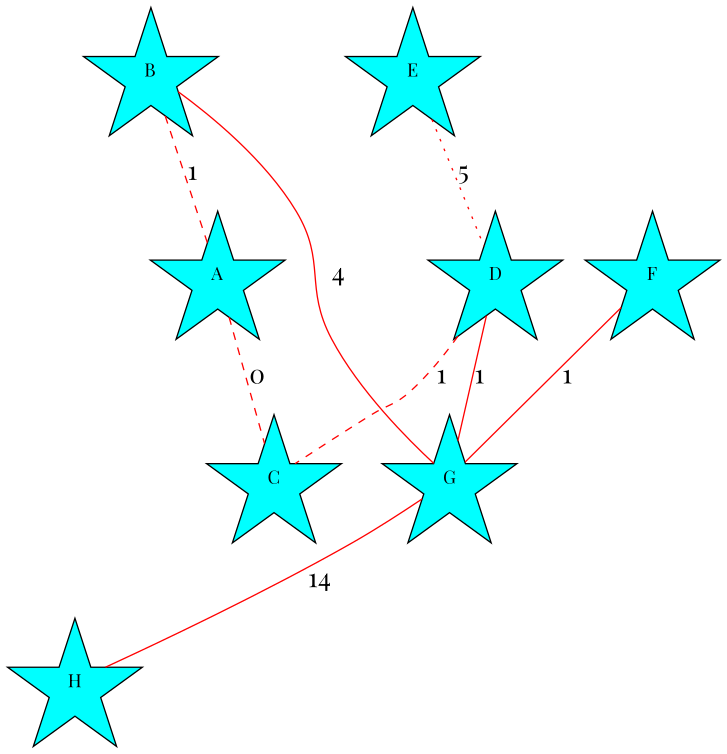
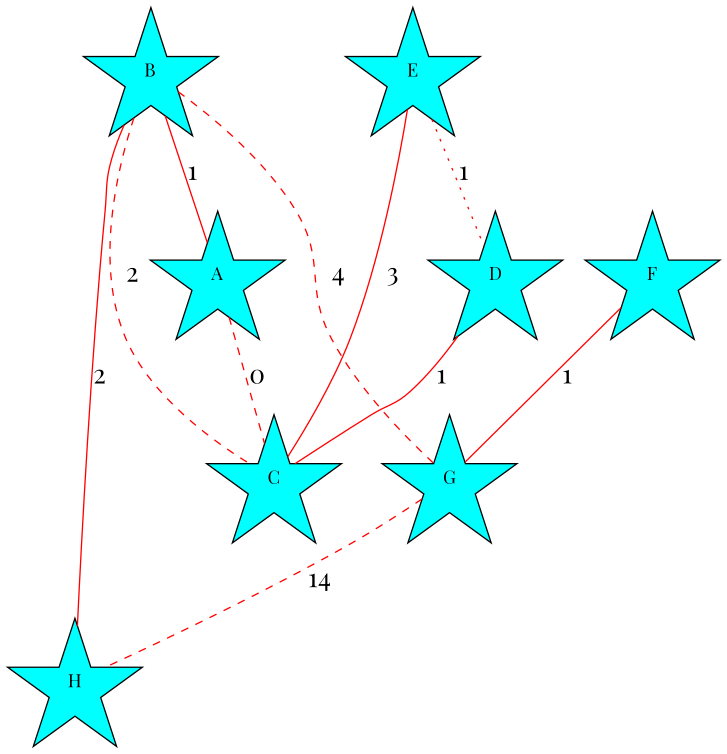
edge "E" -- "D": label "5" -> "1"
edge "B" -- "A": style dashed -> solid
edge "B" -- "G": style solid -> dashed
edge "E" -- "C": added, label "3"
edge "B" -- "C": added, label "2"
edge "B" -- "H": added, label "2"
edge "D" -- "G": removed, label "1"
edge "D" -- "C": style dashed -> solid
edge "G" -- "H": style solid -> dashed
